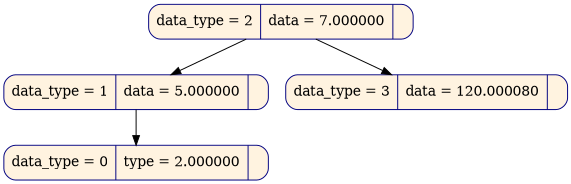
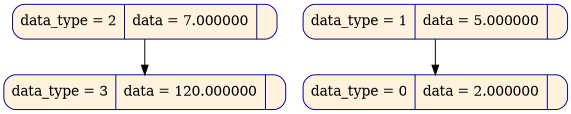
edge "data_type = 2" -> "data_type = 1": removed
node "data_type = 3": text "data = 120.000080" -> "data = 120.000000"
node "data_type = 0": text "type = 2.000000" -> "data = 2.000000"
